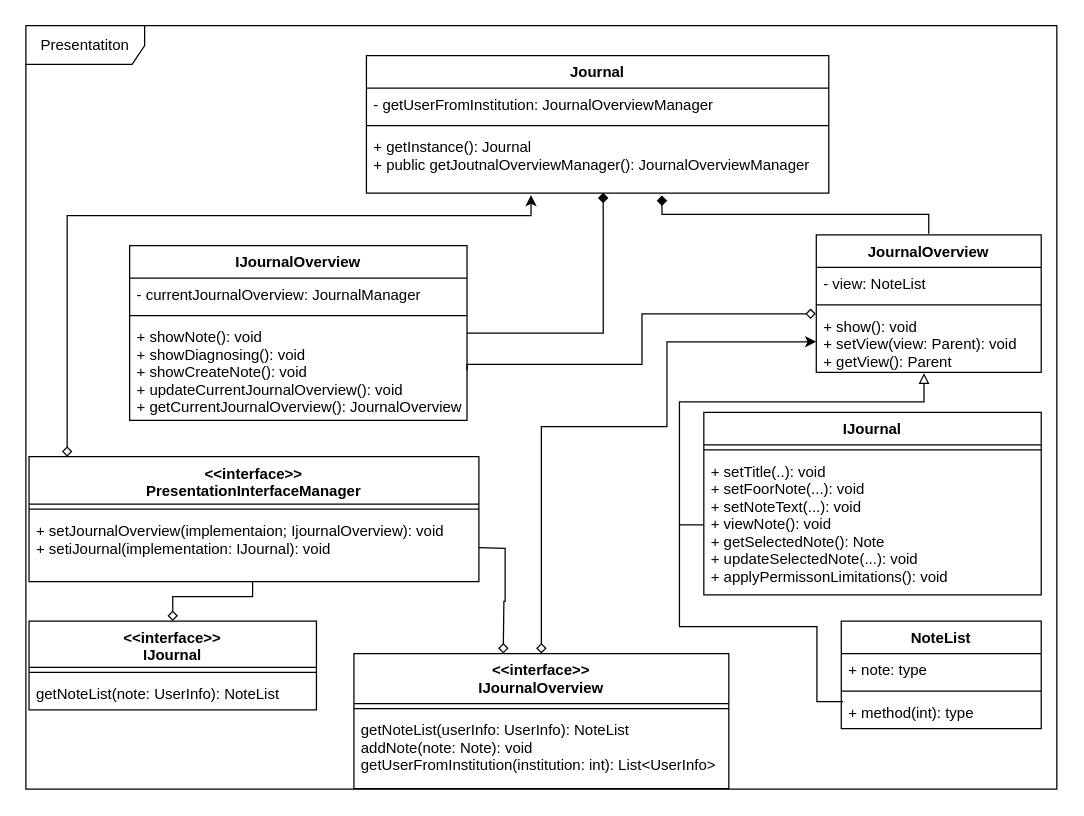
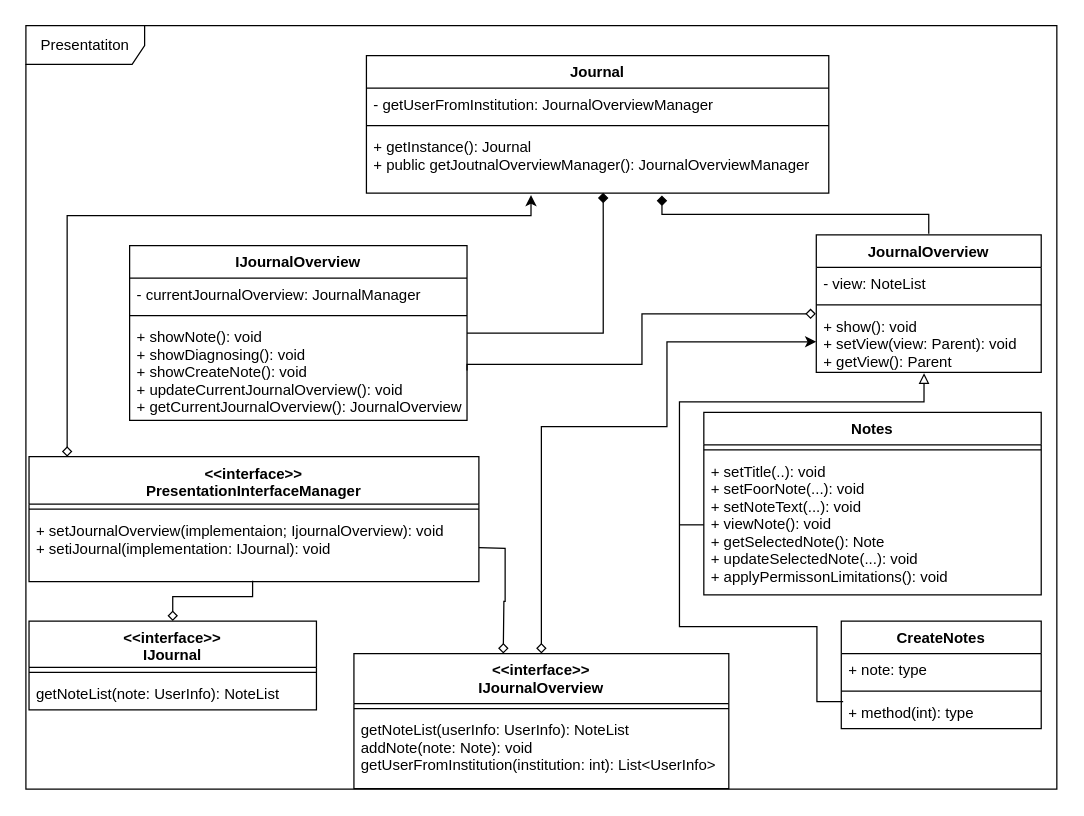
node "IJournal": label "IJournal" -> "Notes"
node "NoteList": label "NoteList" -> "CreateNotes"
